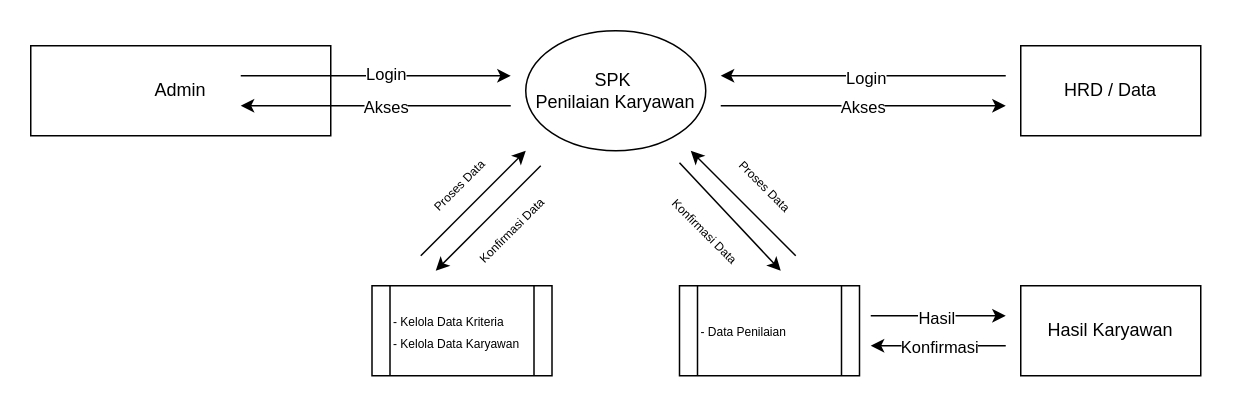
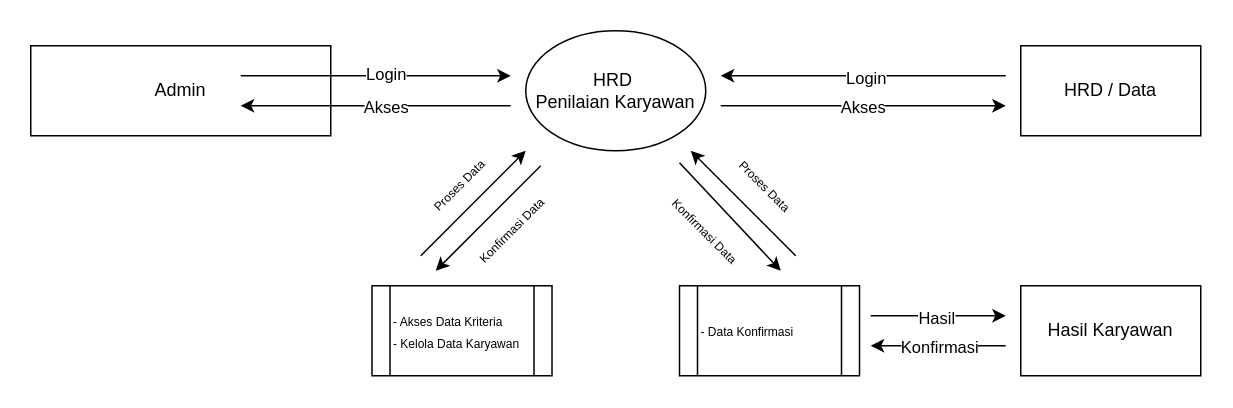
node "SPK Penilaian Karyawan": label "SPK Penilaian Karyawan" -> "HRD Penilaian Karyawan"
node "- Kelola Data Kriteria - Kelola Data Karyawan": label "- Kelola Data Kriteria - Kelola Data Karyawan" -> "- Akses Data Kriteria - Kelola Data Karyawan"
node "- Data Penilaian": label "- Data Penilaian" -> "- Data Konfirmasi"
